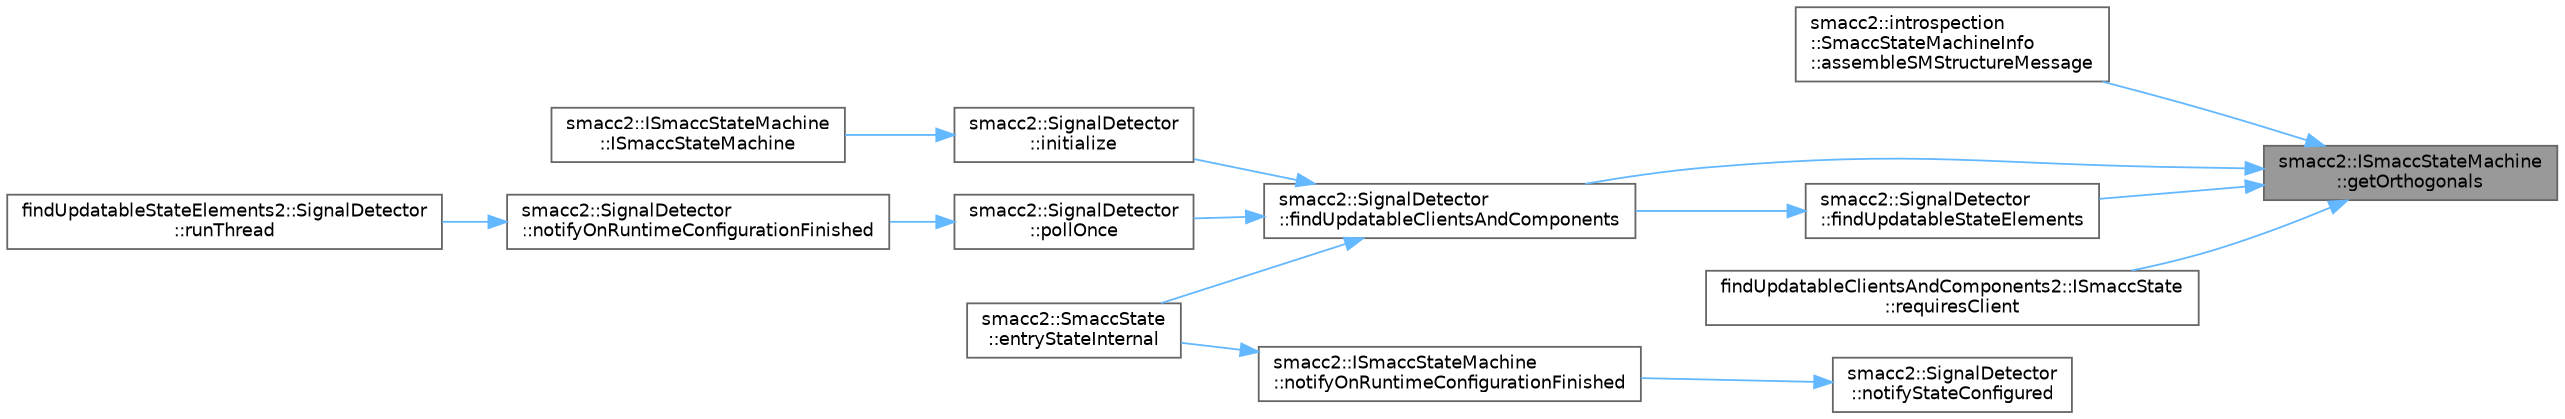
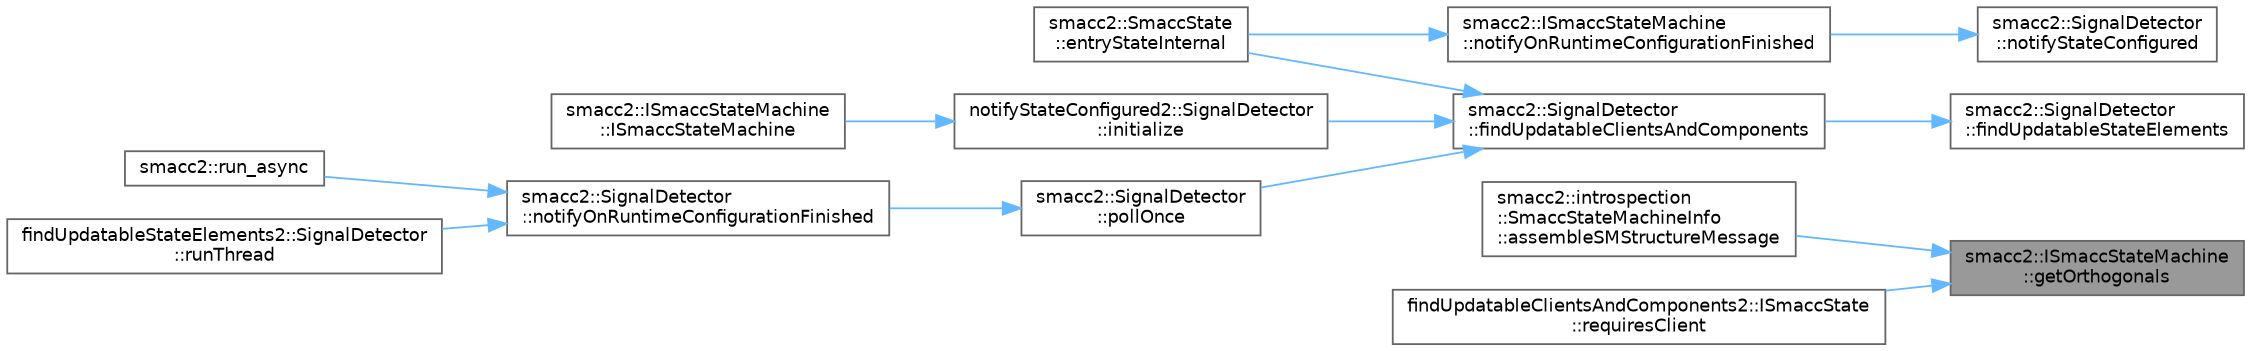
node "smacc2::SignalDetector ::initialize": label "smacc2::SignalDetector ::initialize" -> "notifyStateConfigured2::SignalDetector ::initialize"
edge "smacc2::SignalDetector ::findUpdatableClientsAndComponents" -> "smacc2::ISmaccStateMachine ::getOrthogonals": removed
node "smacc2::run_async": added
edge "smacc2::SignalDetector ::findUpdatableStateElements" -> "smacc2::ISmaccStateMachine ::getOrthogonals": removed
